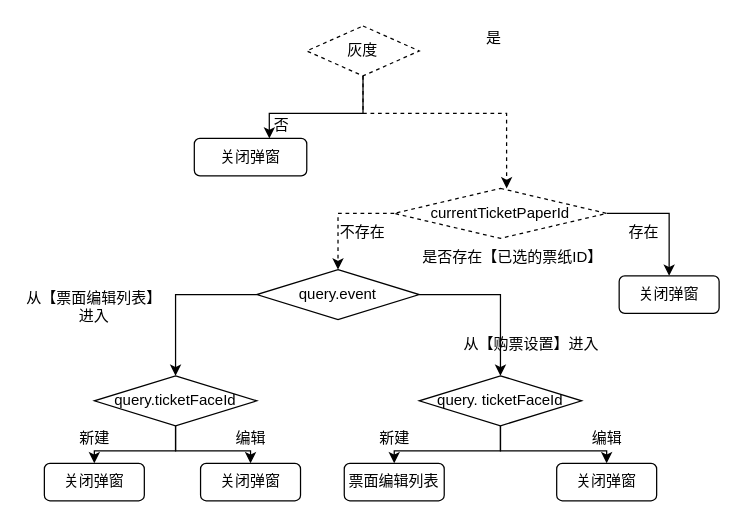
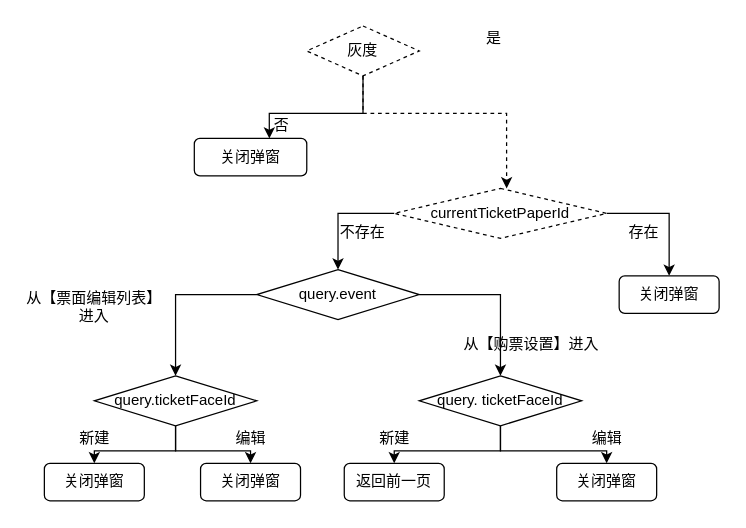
edge "currentTicketPaperId" -> "query.event": style dashed -> solid
node "是否存在【已选的票纸ID】": removed
node "票面编辑列表": label "票面编辑列表" -> "返回前一页"
